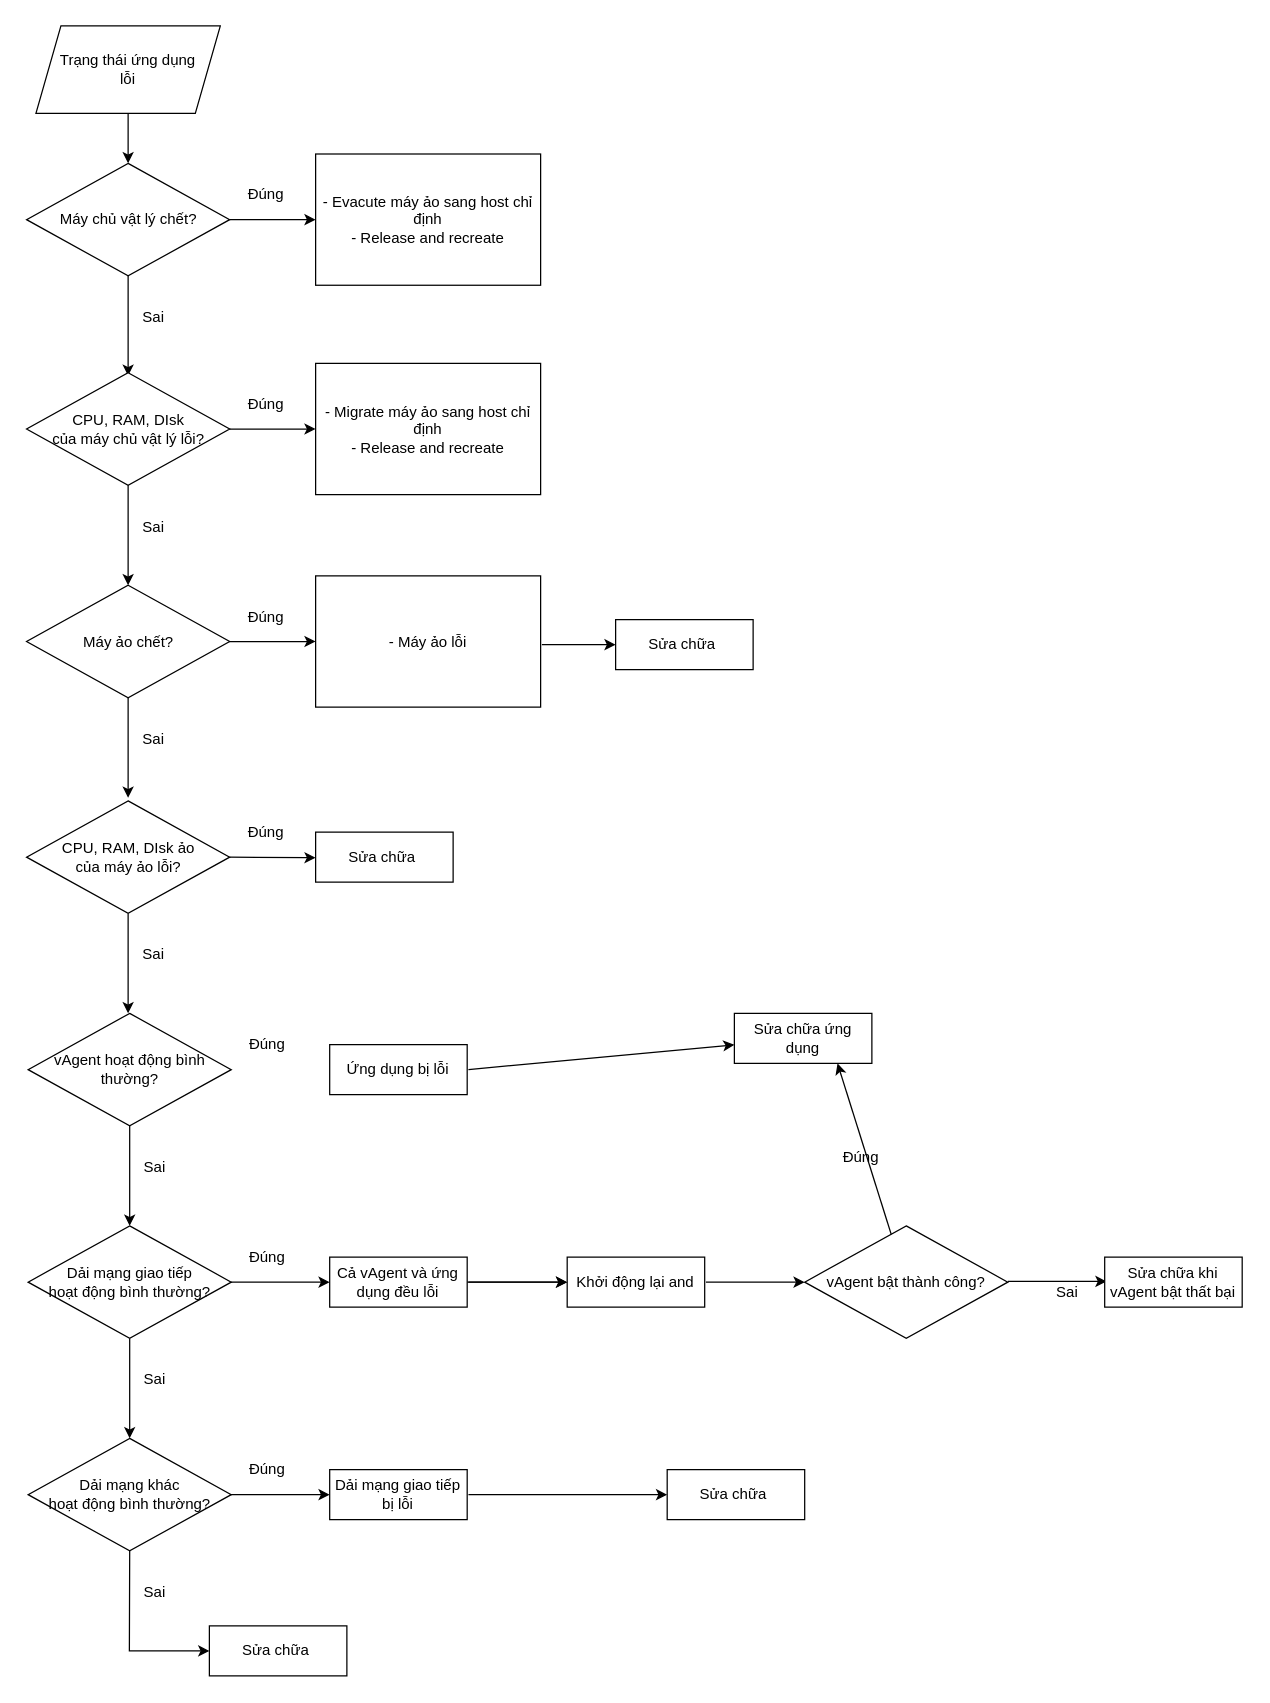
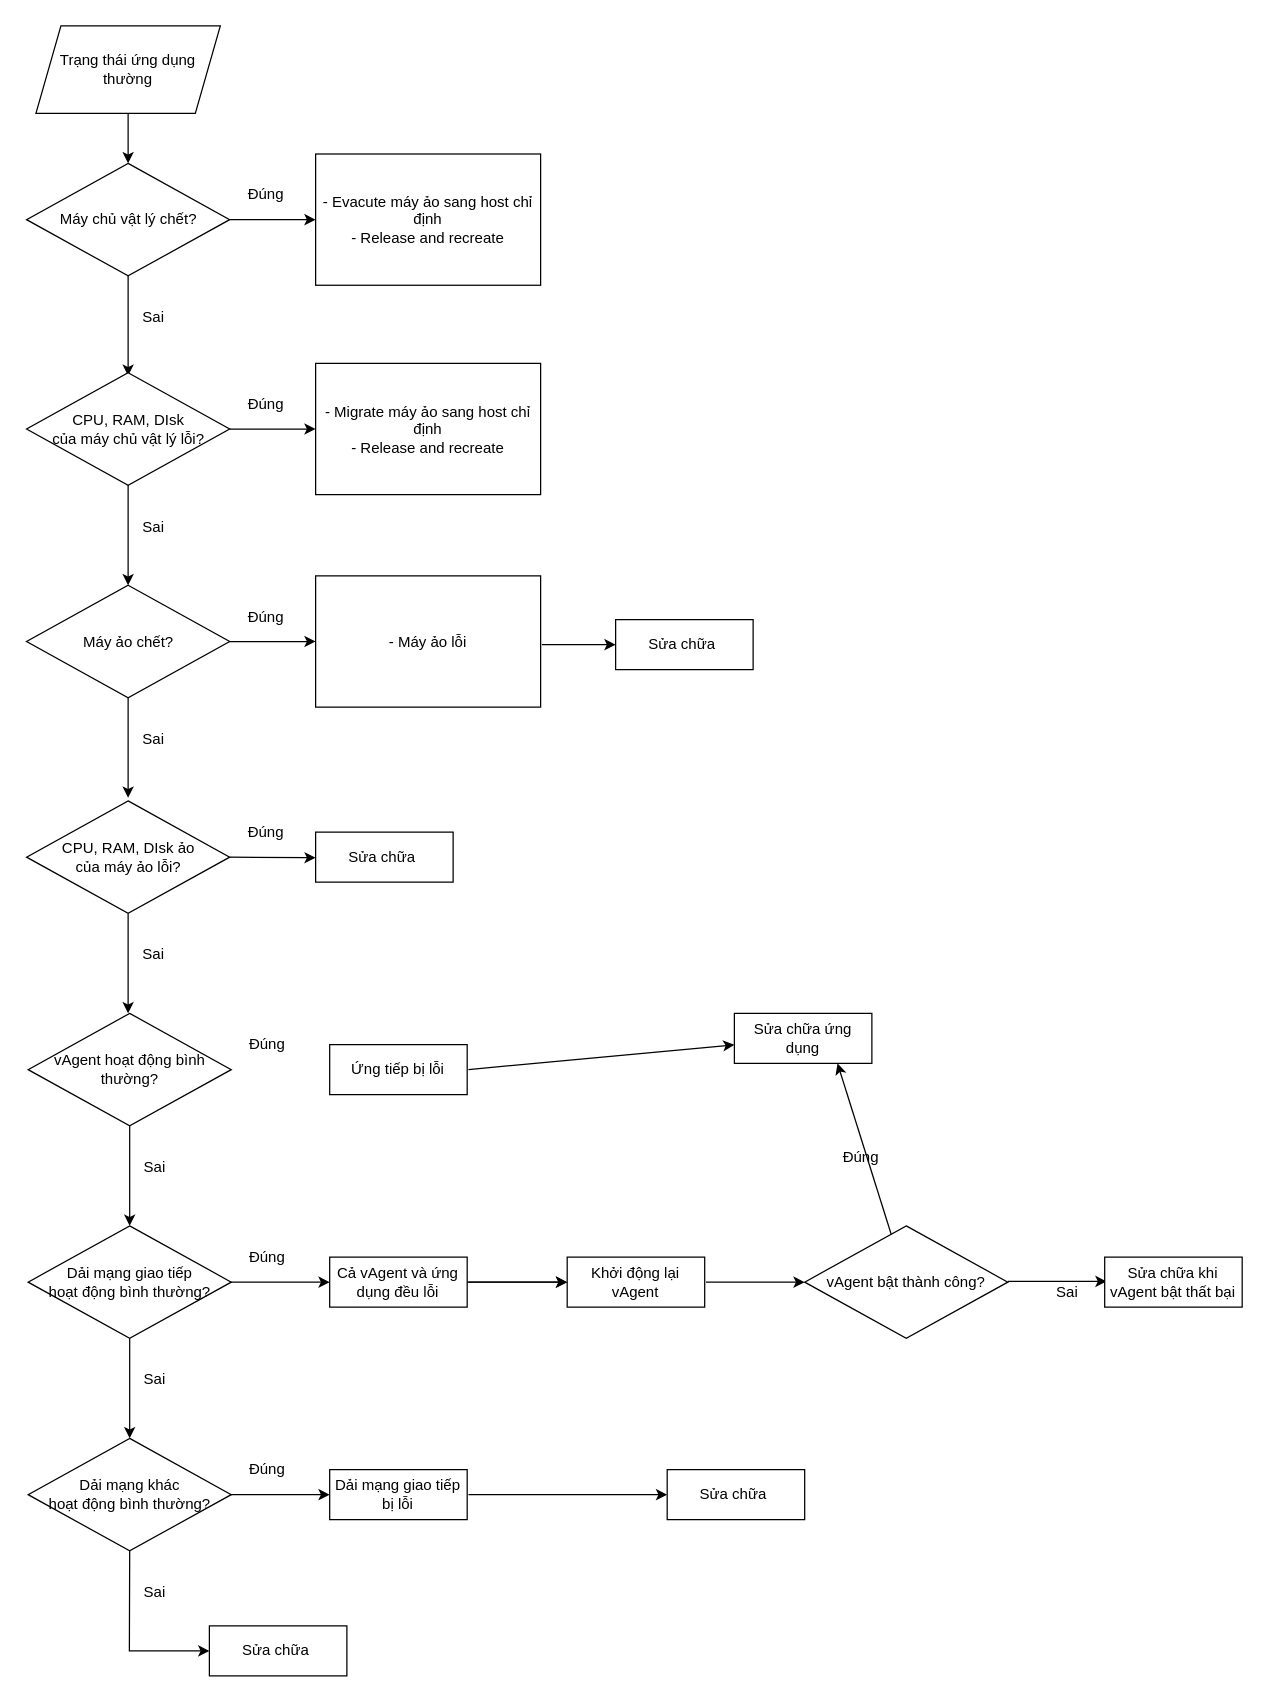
node "Trạng thái ứng dụng lỗi": label "Trạng thái ứng dụng lỗi" -> "Trạng thái ứng dụng thường"
node "Ứng dụng bị lỗi": label "Ứng dụng bị lỗi" -> "Ứng tiếp bị lỗi"
node "Khởi động lại and": label "Khởi động lại and" -> "Khởi động lại vAgent"
